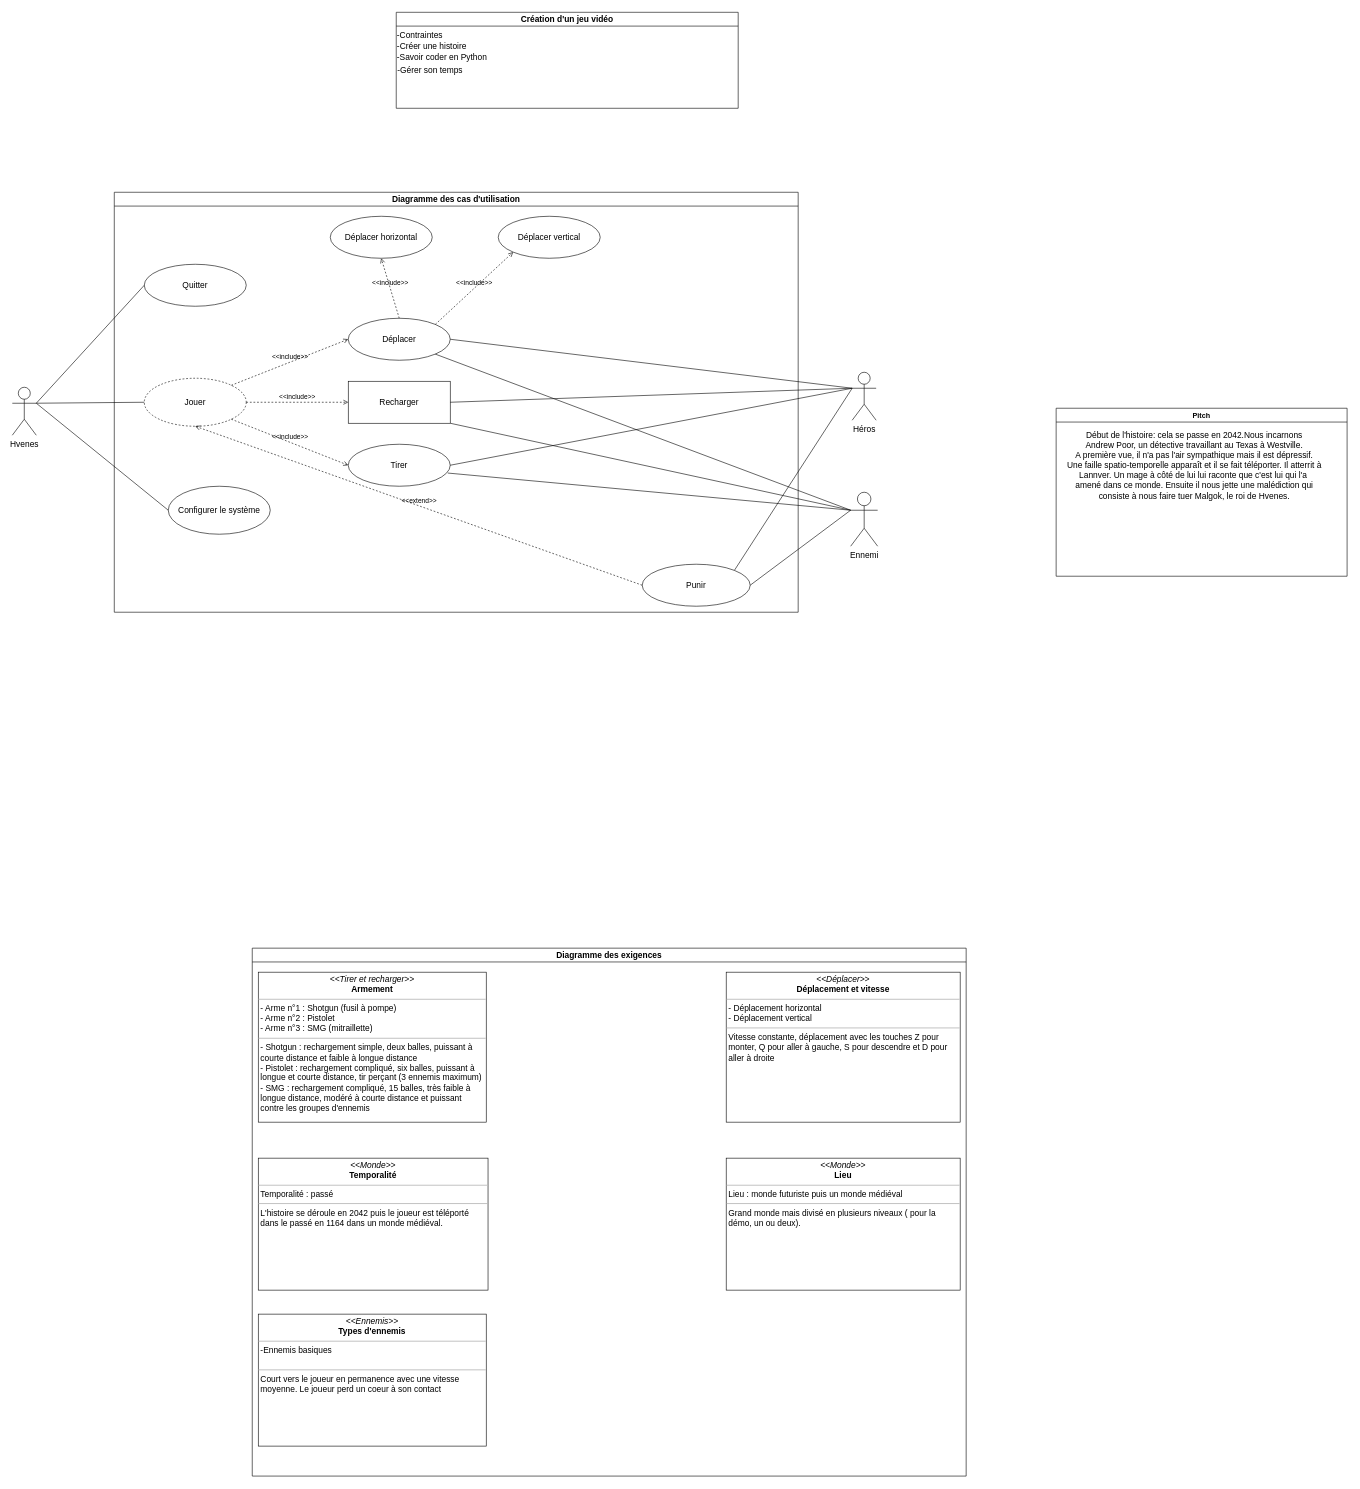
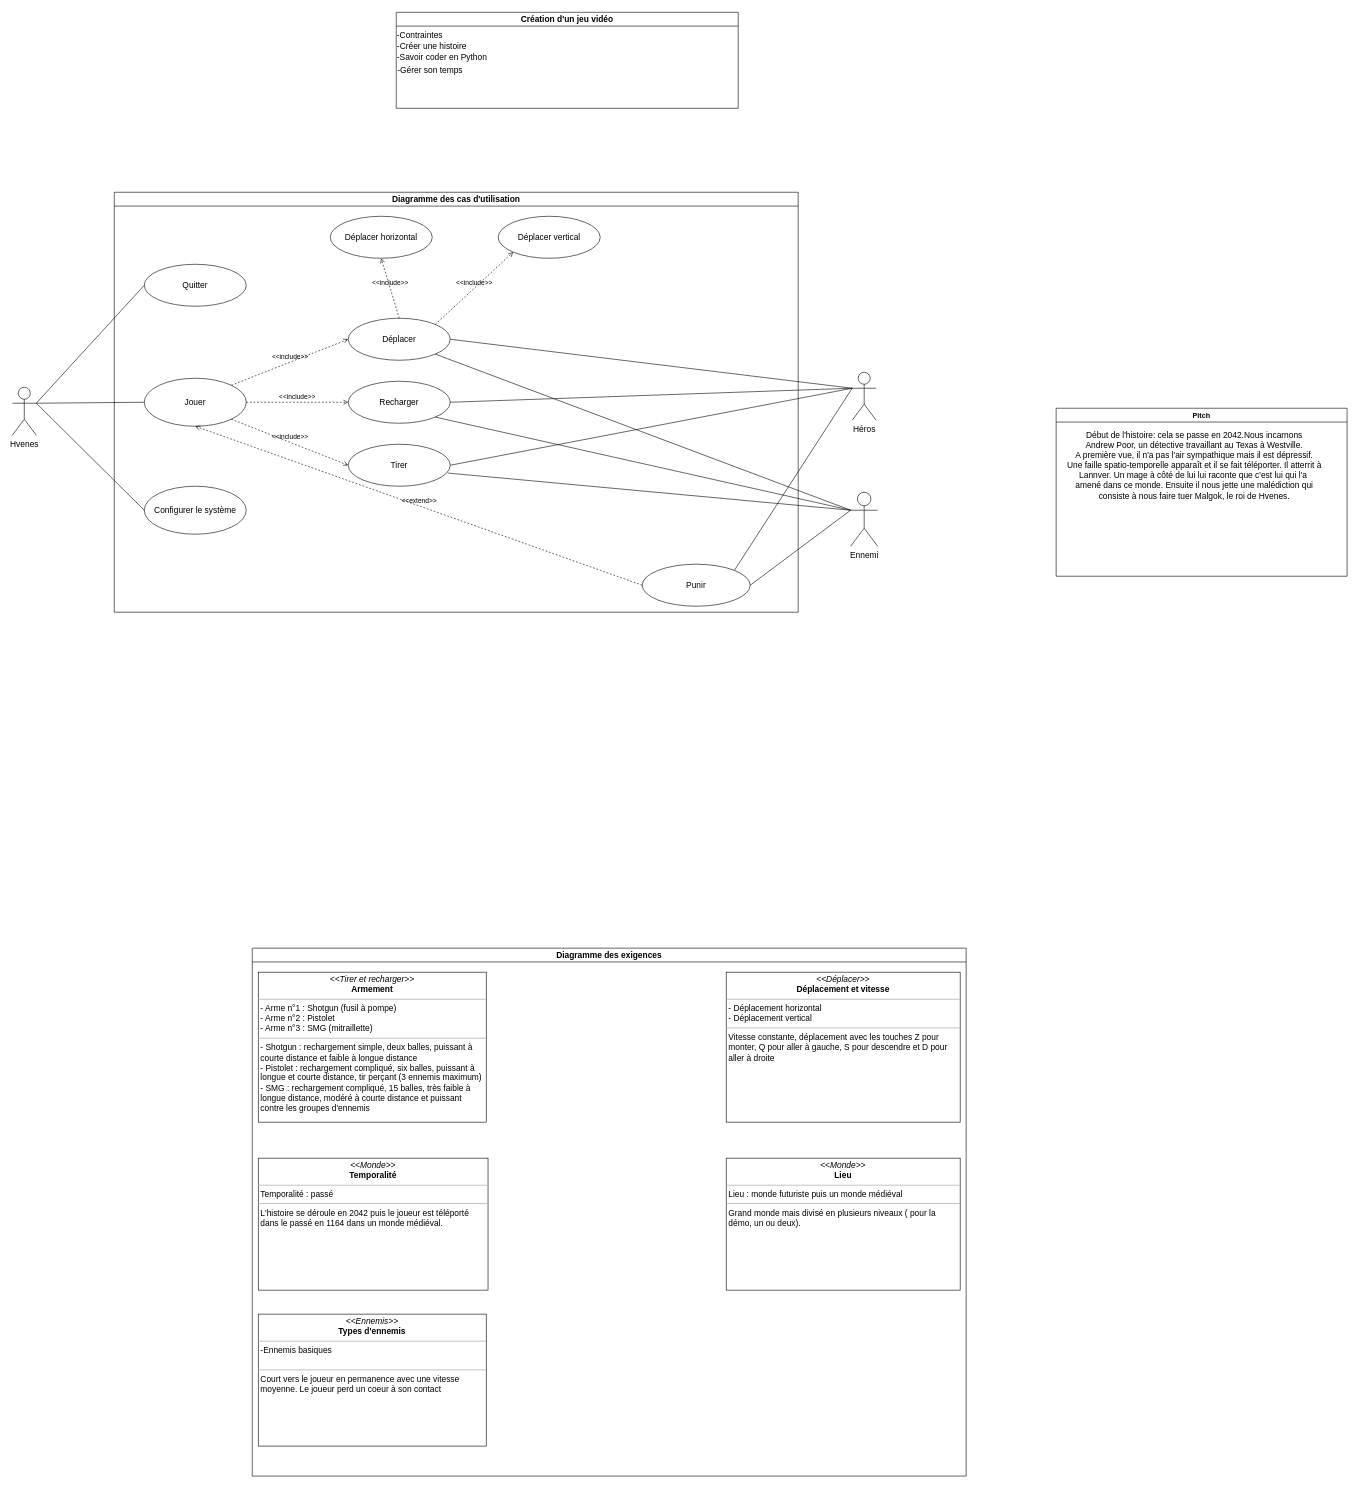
node "Jouer": style dashed -> solid
node "Recharger": shape rectangle -> ellipse
node "Configurer le système": moved (219, 510) -> (195, 510)
